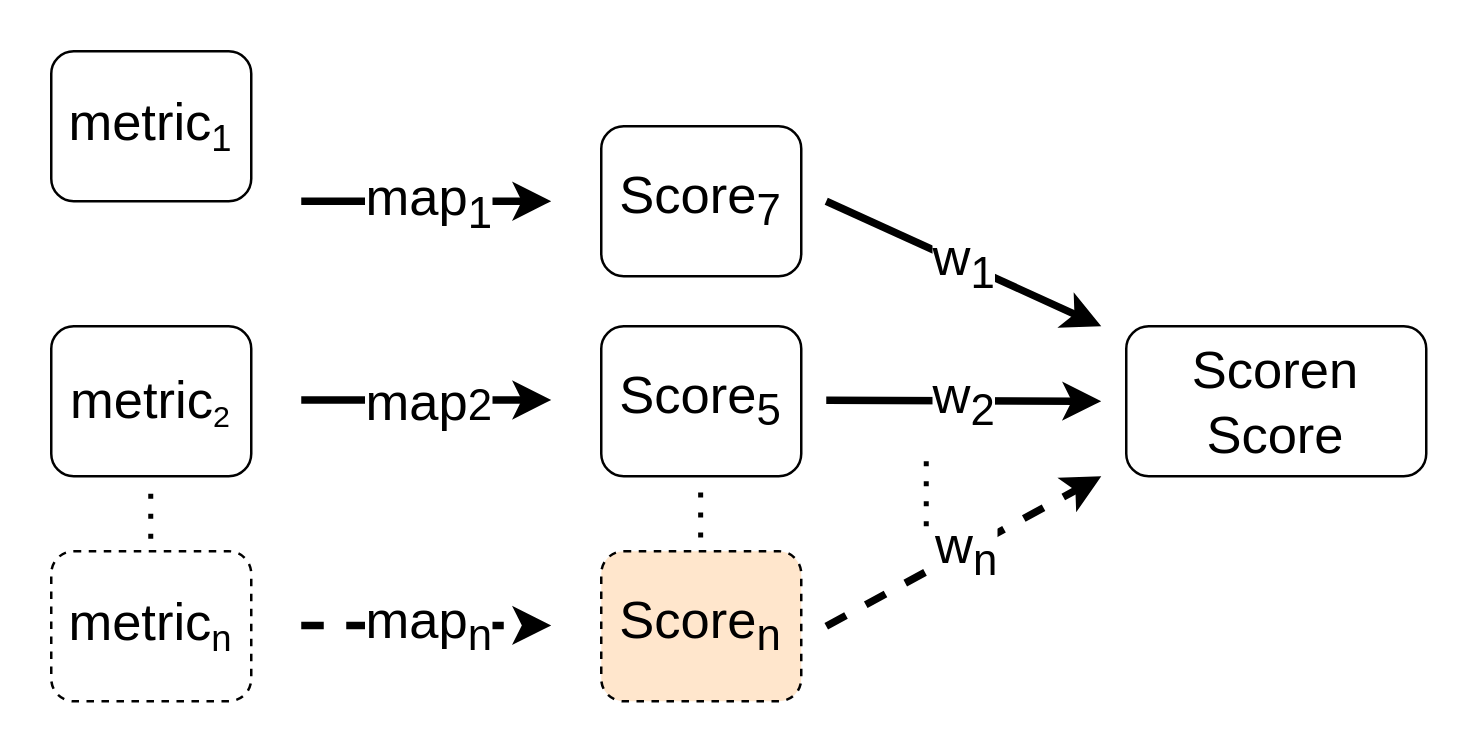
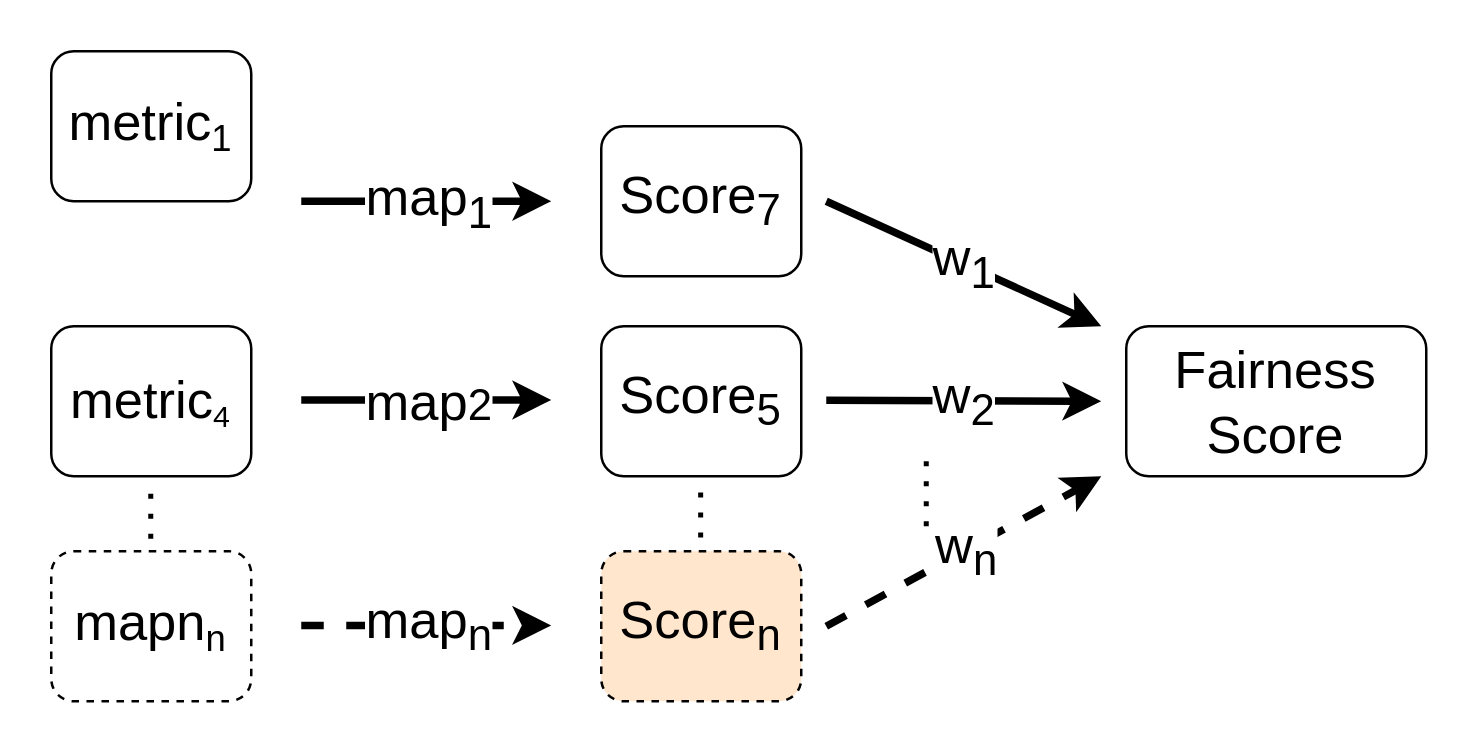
node "metric2": label "metric2" -> "metric4"
node "Scoren Score": label "Scoren Score" -> "Fairness Score"
node "metricn": label "metricn" -> "mapnn"
